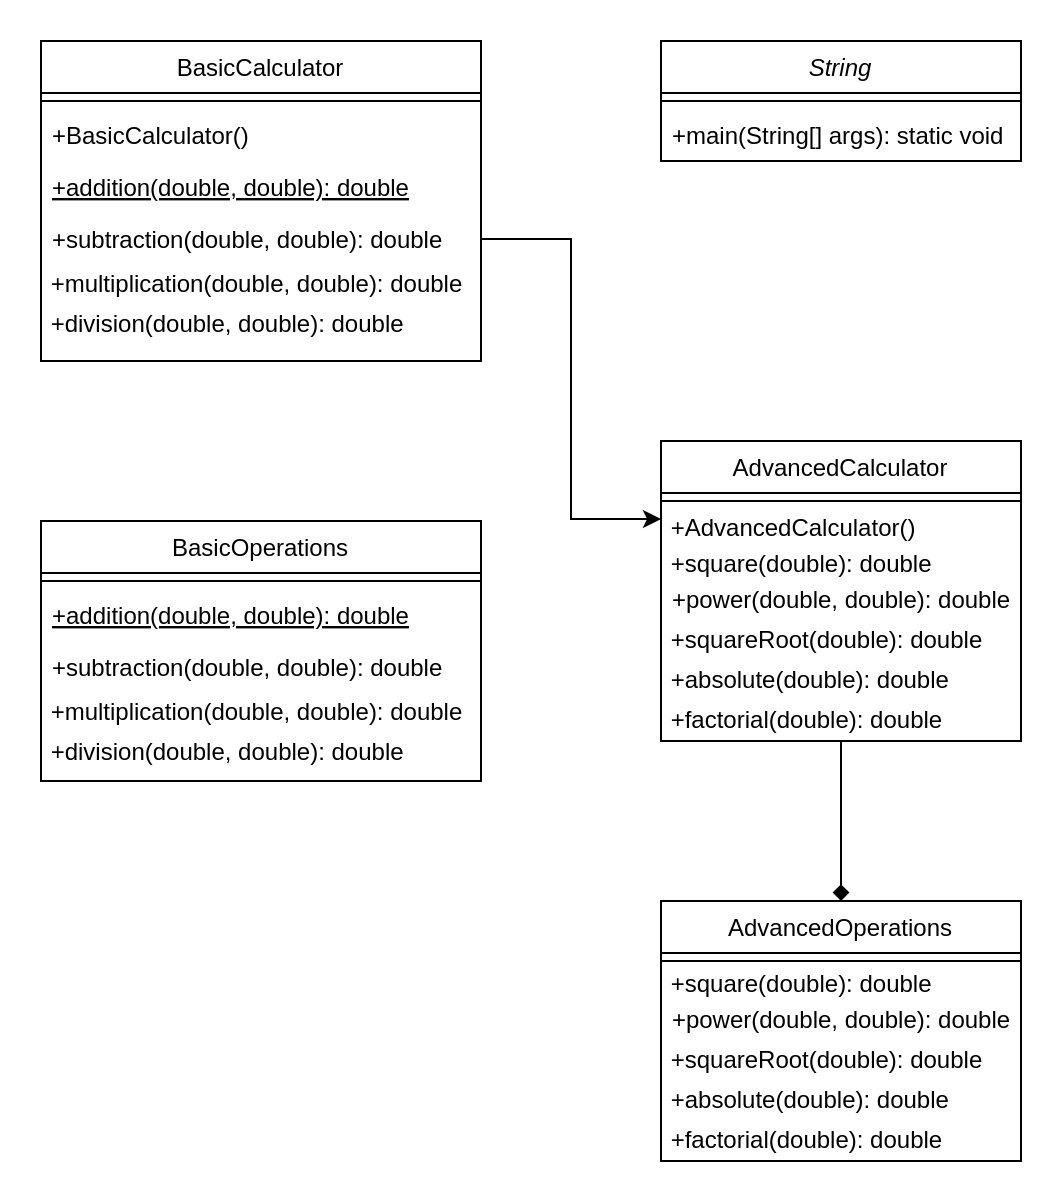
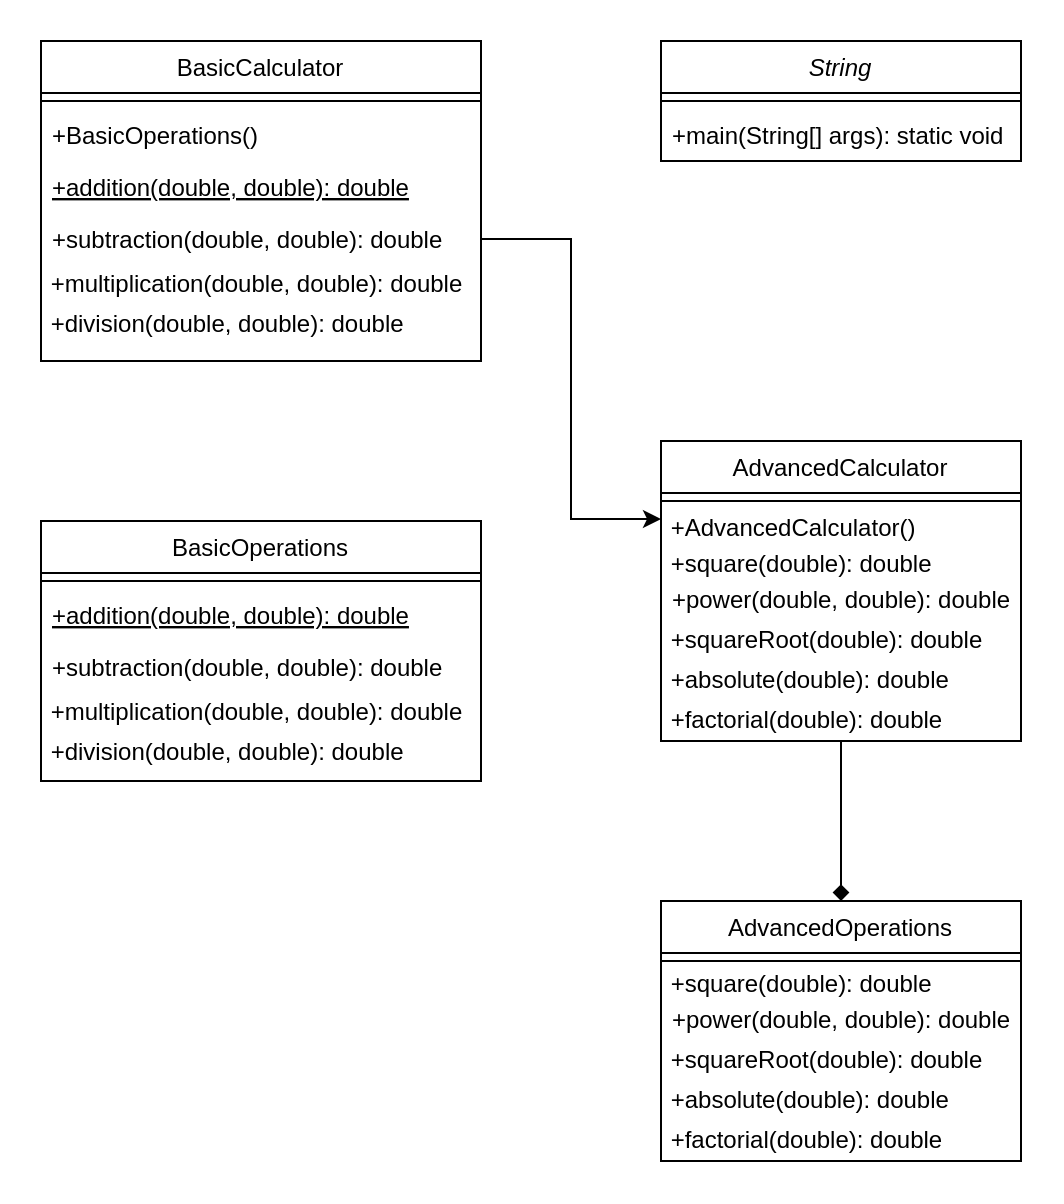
node "+BasicCalculator()": label "+BasicCalculator()" -> "+BasicOperations()"
